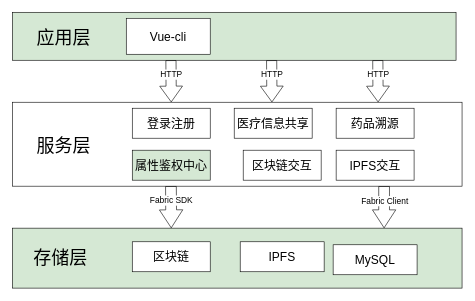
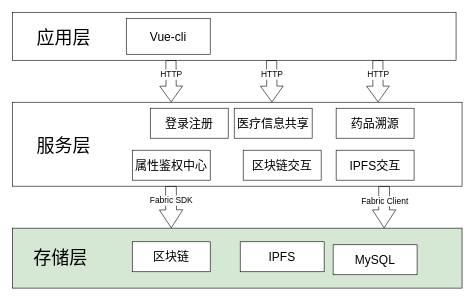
node "应用层": fillcolor #d5e8d4 -> #ffffff
node "登录注册": moved (171, 123) -> (189, 123)
node "属性鉴权中心": fillcolor #d5e8d4 -> #ffffff
